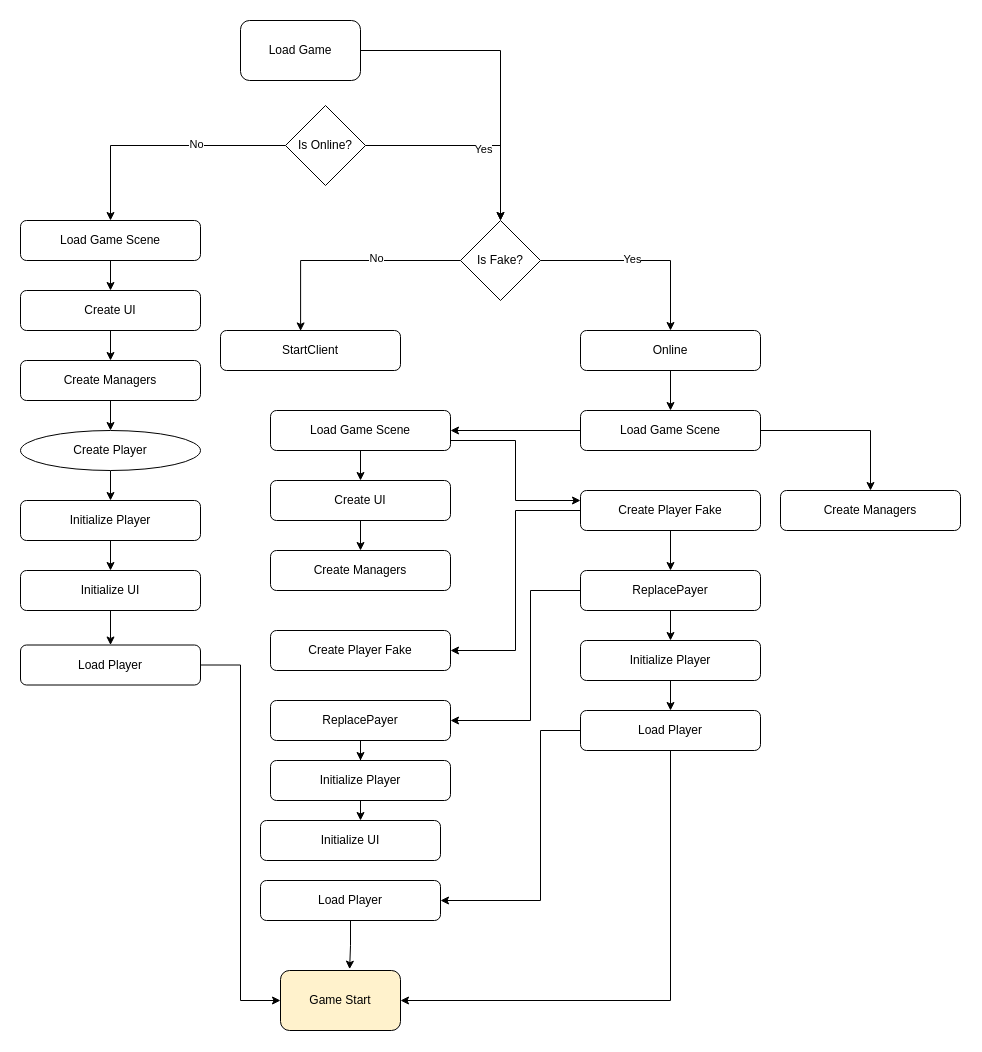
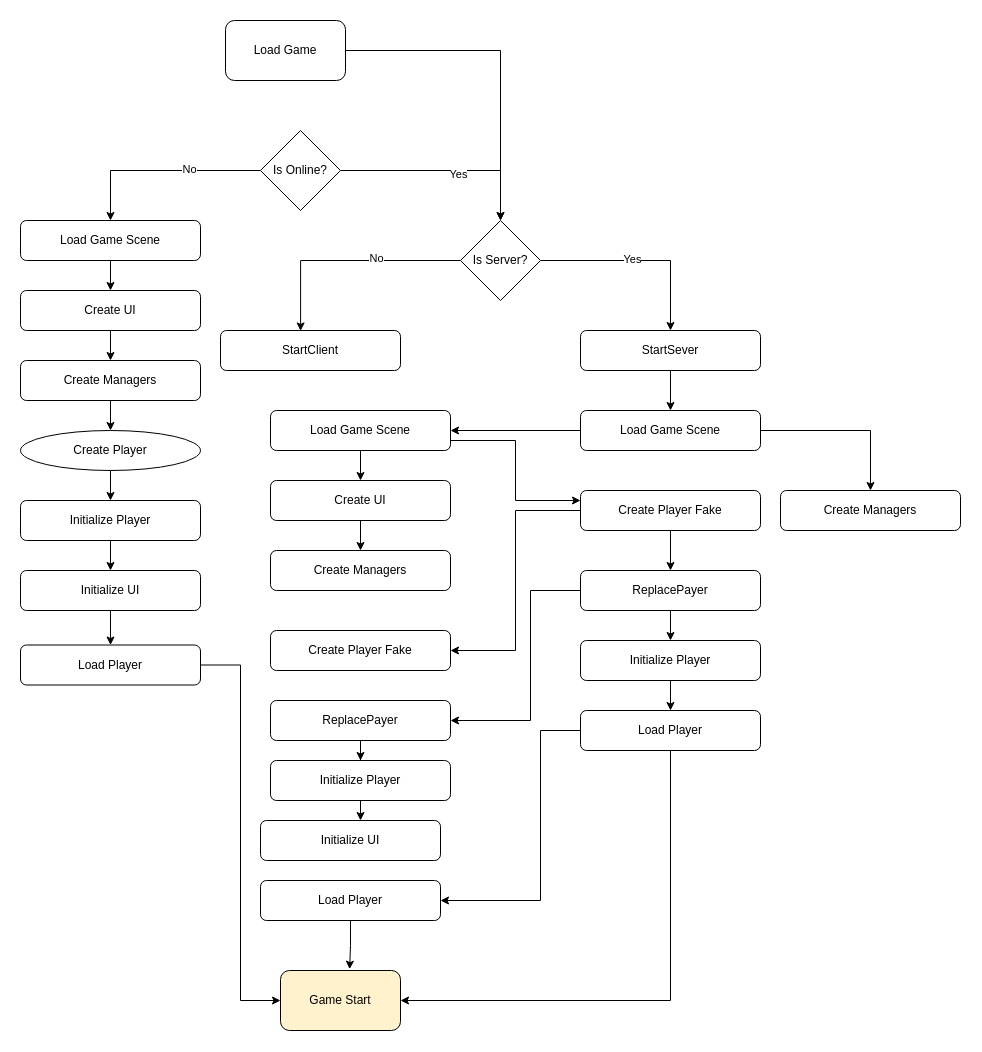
node "Load Game": moved (301, 51) -> (286, 51)
node "Is Online?": moved (326, 146) -> (301, 171)
node "Is Fake?": label "Is Fake?" -> "Is Server?"
node "Online": label "Online" -> "StartSever"
